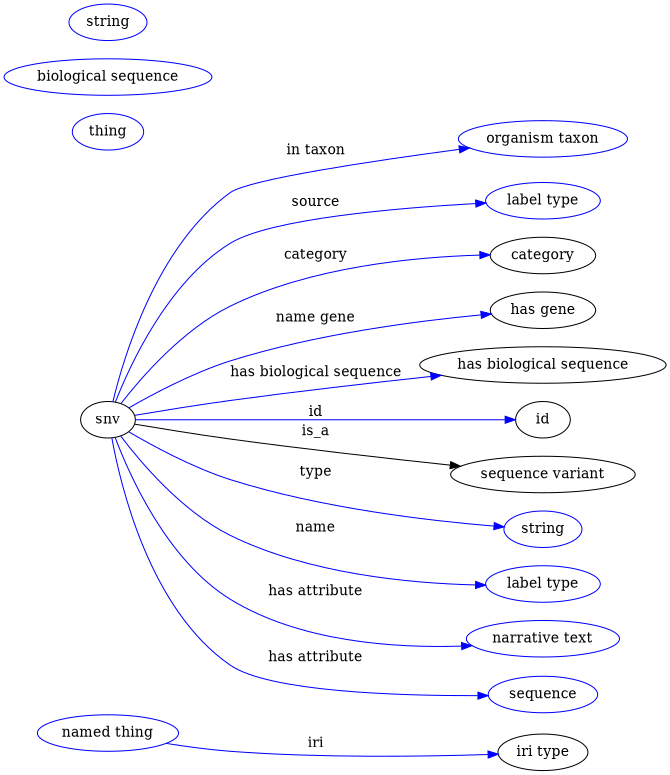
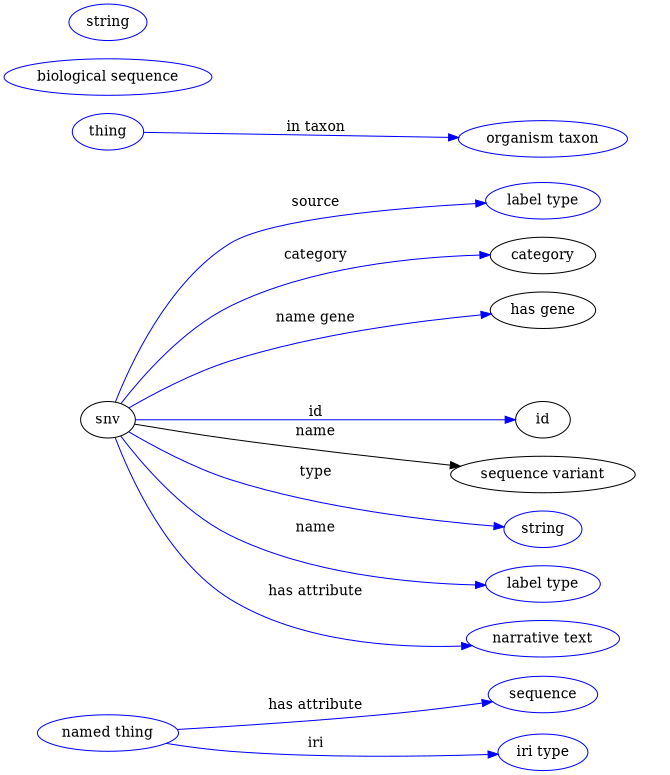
edge "snv" -> "organism taxon": now "thing" -> "organism taxon"
node "has biological sequence": removed
edge "snv" -> "sequence variant": label "is_a" -> "name"
edge "snv" -> "sequence": now "named thing" -> "sequence"
node "iri type": color black -> blue
